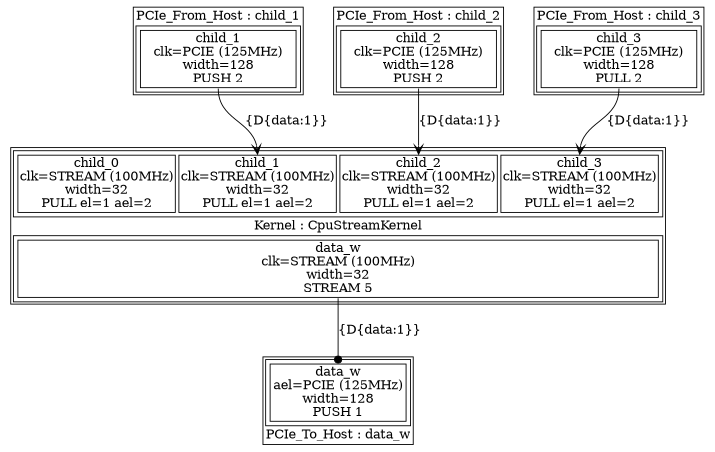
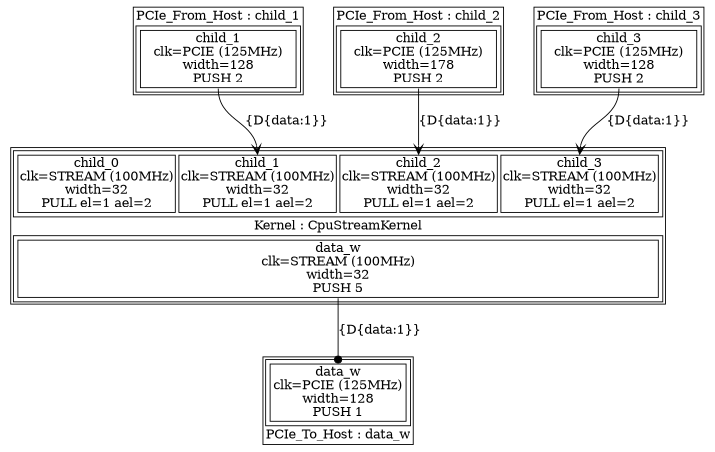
node "PCIe_From_Host : child_2": text "width=128" -> "width=178"
node "PCIe_From_Host : child_3": text "PULL 2" -> "PUSH 2"
node "child_0": text "STREAM 5" -> "PUSH 5"
node "data_w": text "ael=PCIE (125MHz)" -> "clk=PCIE (125MHz)"
